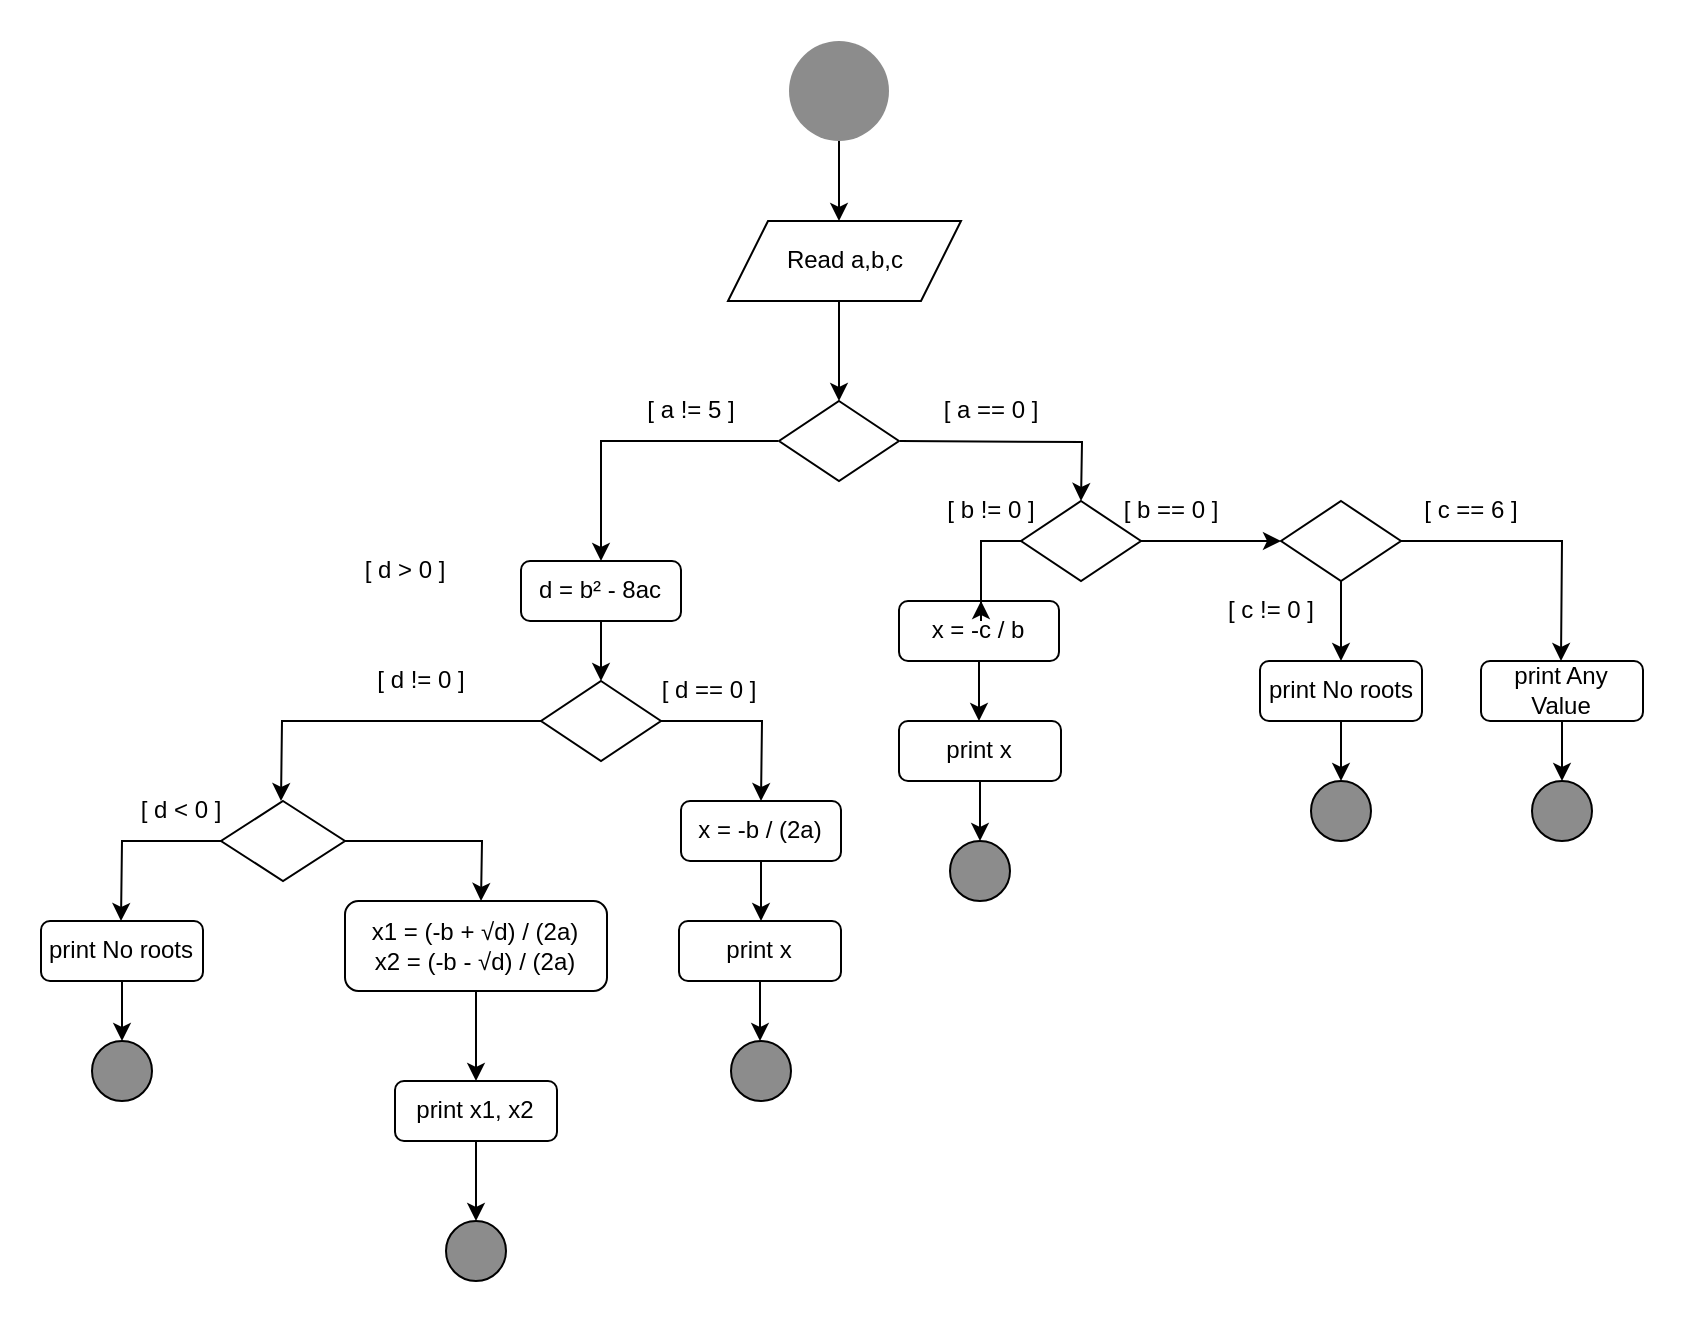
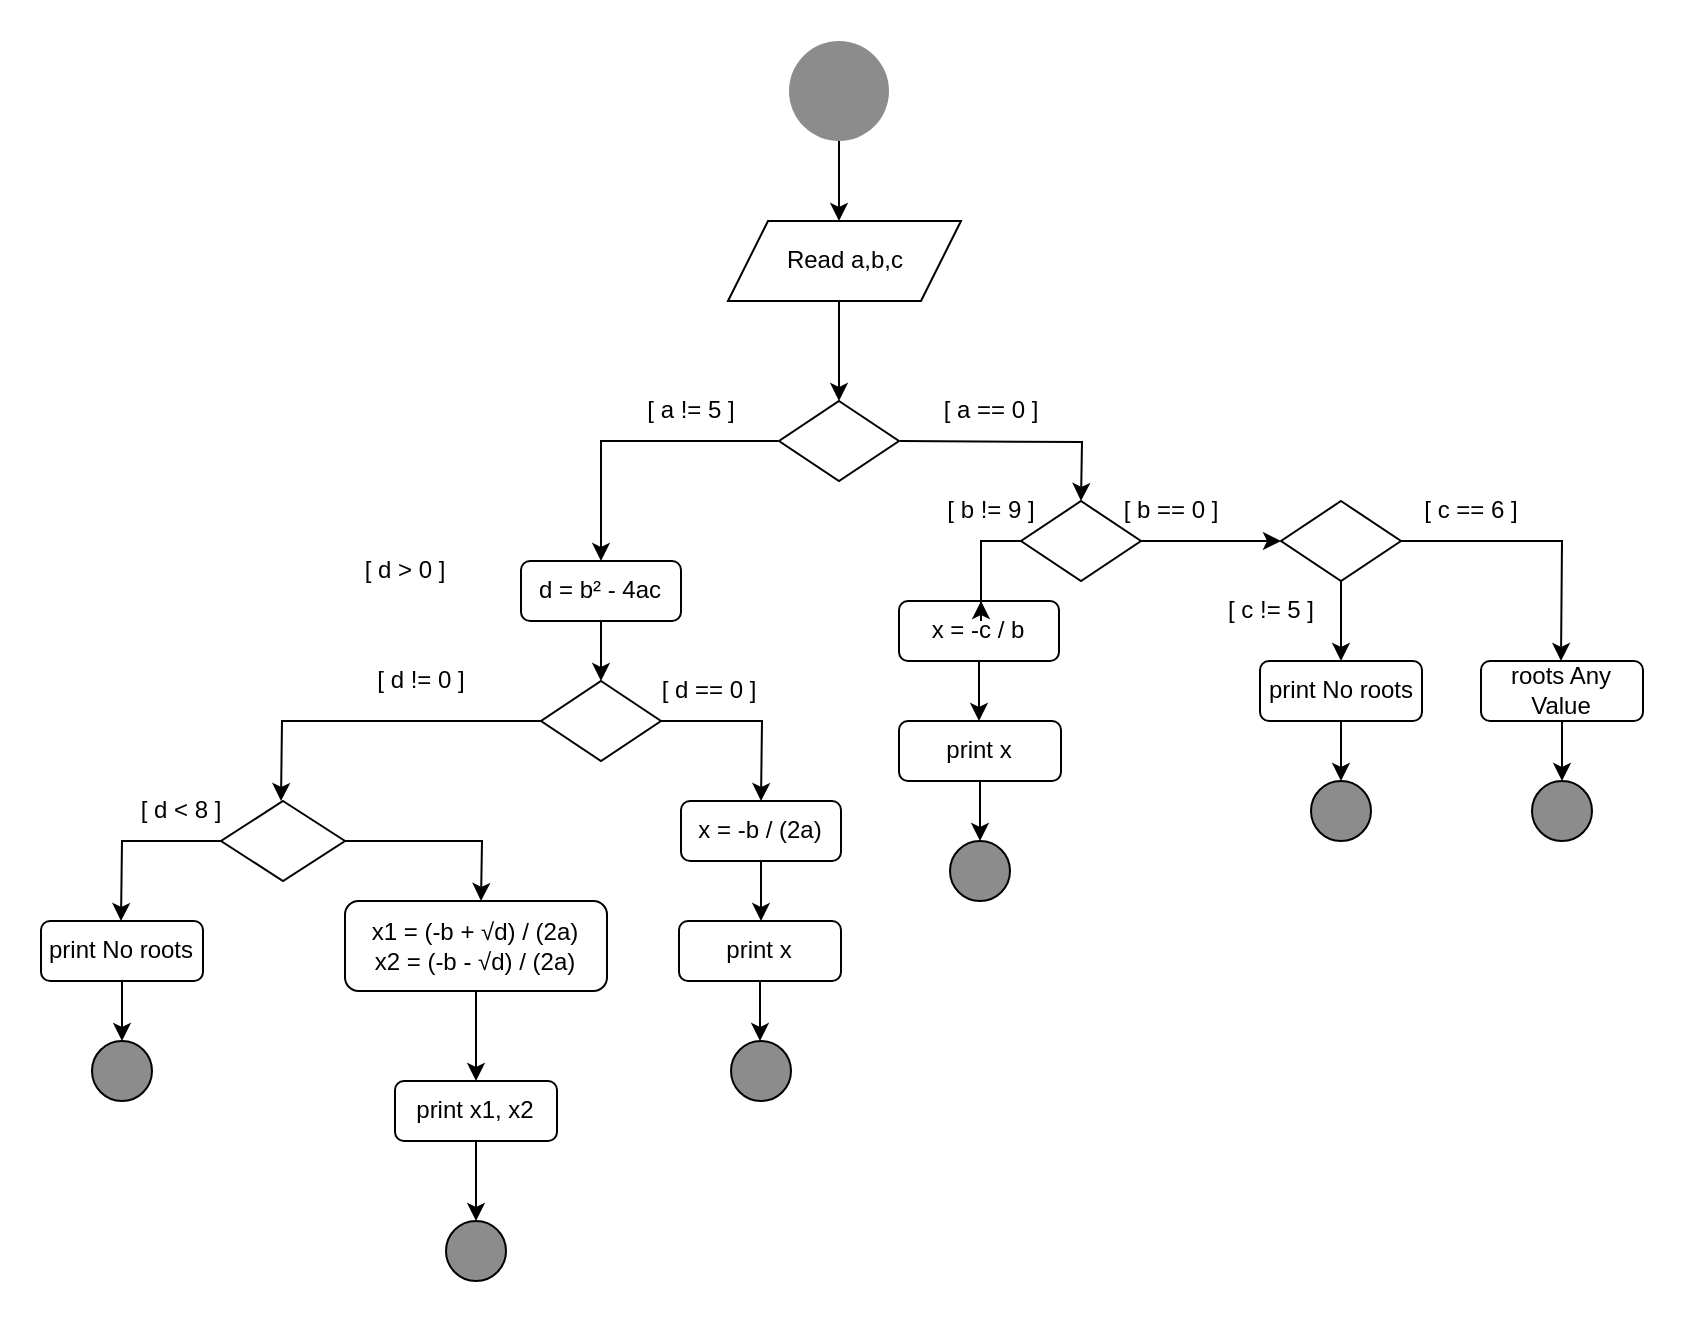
node "[ b != 0 ]": label "[ b != 0 ]" -> "[ b != 9 ]"
node "d = b² - 8ac": label "d = b² - 8ac" -> "d = b² - 4ac"
node "[ c != 0 ]": label "[ c != 0 ]" -> "[ c != 5 ]"
node "print Any Value": label "print Any Value" -> "roots Any Value"
node "[ d < 0 ]": label "[ d < 0 ]" -> "[ d < 8 ]"
